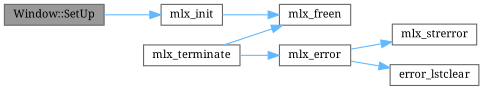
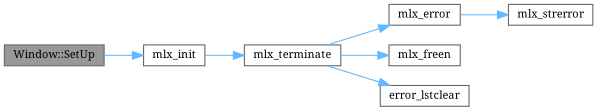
edge "mlx_init" -> "mlx_freen": now "mlx_init" -> "mlx_terminate"
edge "mlx_error" -> "error_lstclear": now "mlx_terminate" -> "error_lstclear"
